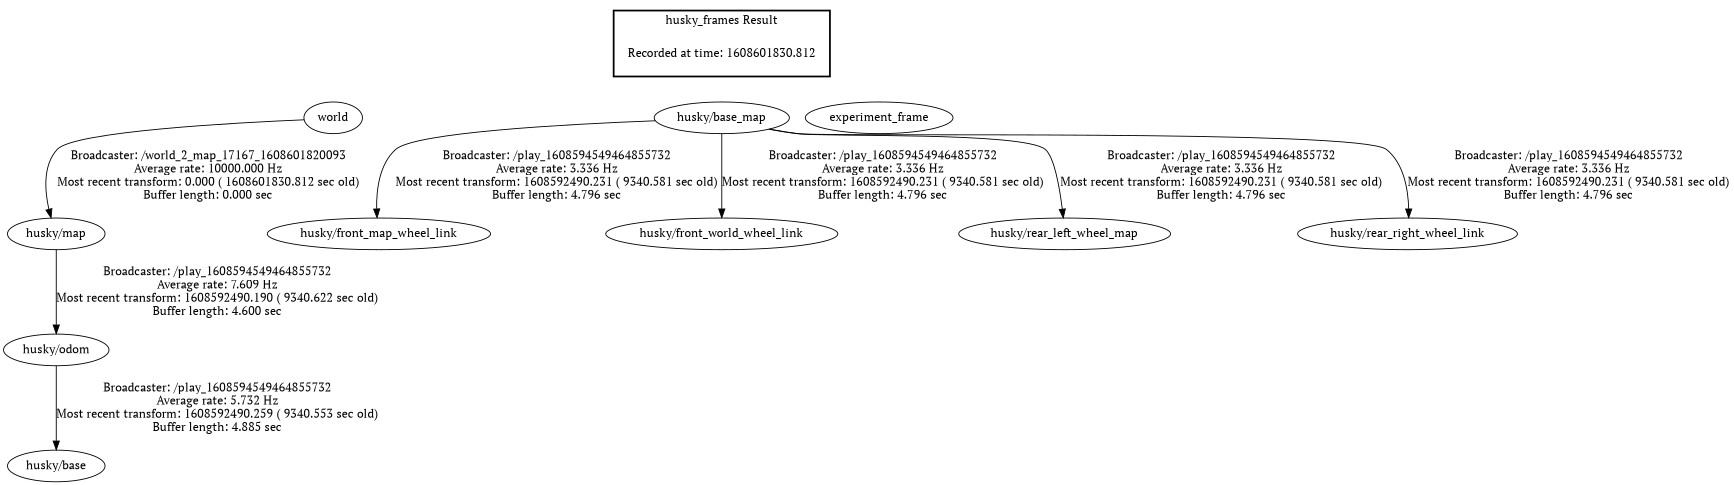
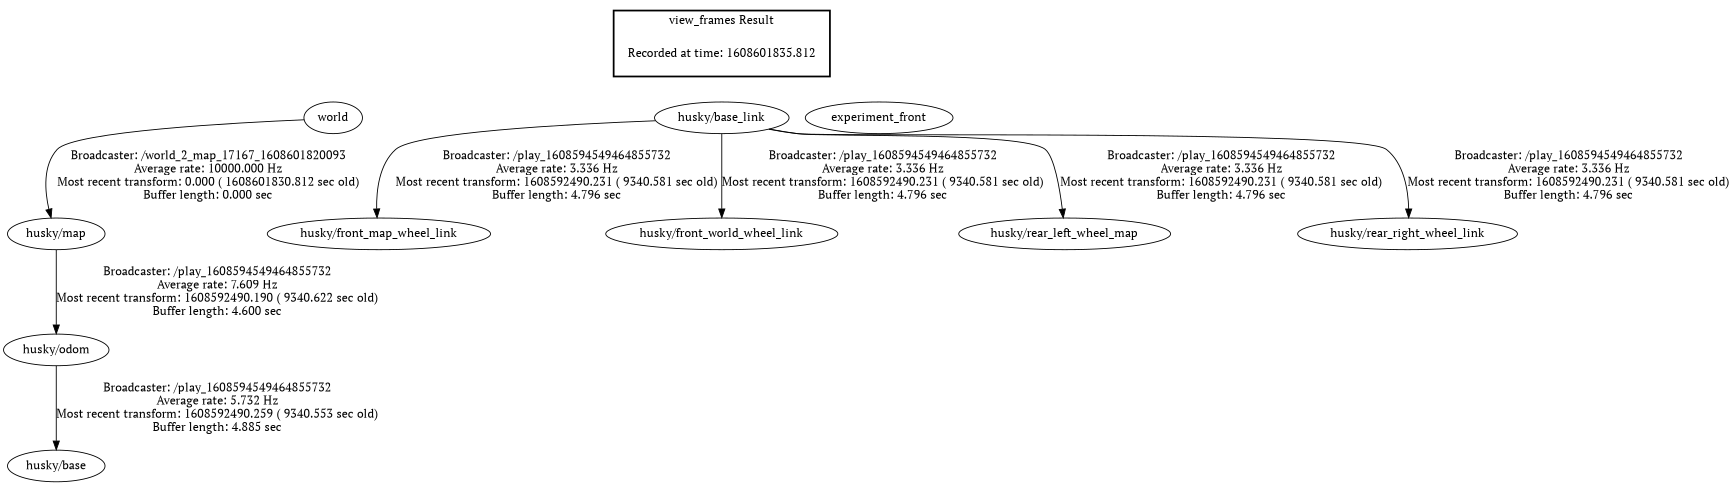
cluster "husky_frames Result": label "husky_frames Result" -> "view_frames Result"
node "Recorded at time: 1608601830.812": label "Recorded at time: 1608601830.812" -> "Recorded at time: 1608601835.812"
node "husky/base_map": label "husky/base_map" -> "husky/base_link"
node "experiment_frame": label "experiment_frame" -> "experiment_front"
